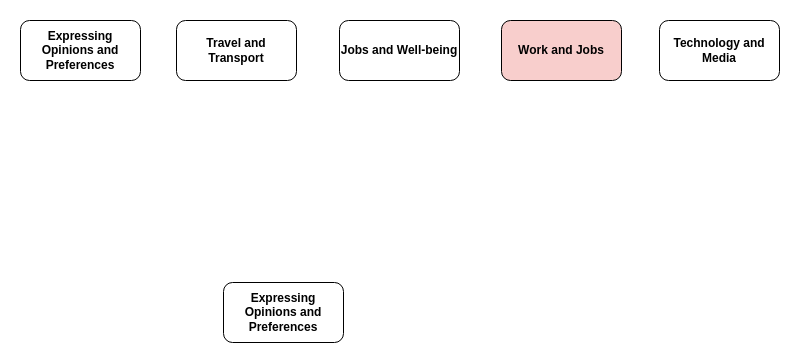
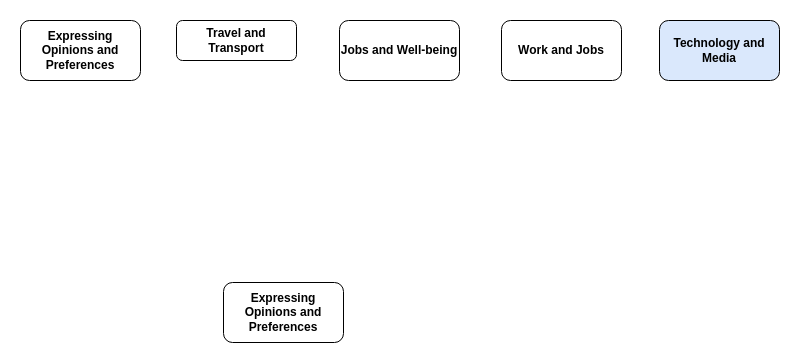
node "Travel and Transport": size 120x60 -> 120x40
node "Work and Jobs": fillcolor #f8cecc -> #ffffff
node "Technology and Media": fillcolor #ffffff -> #dae8fc
